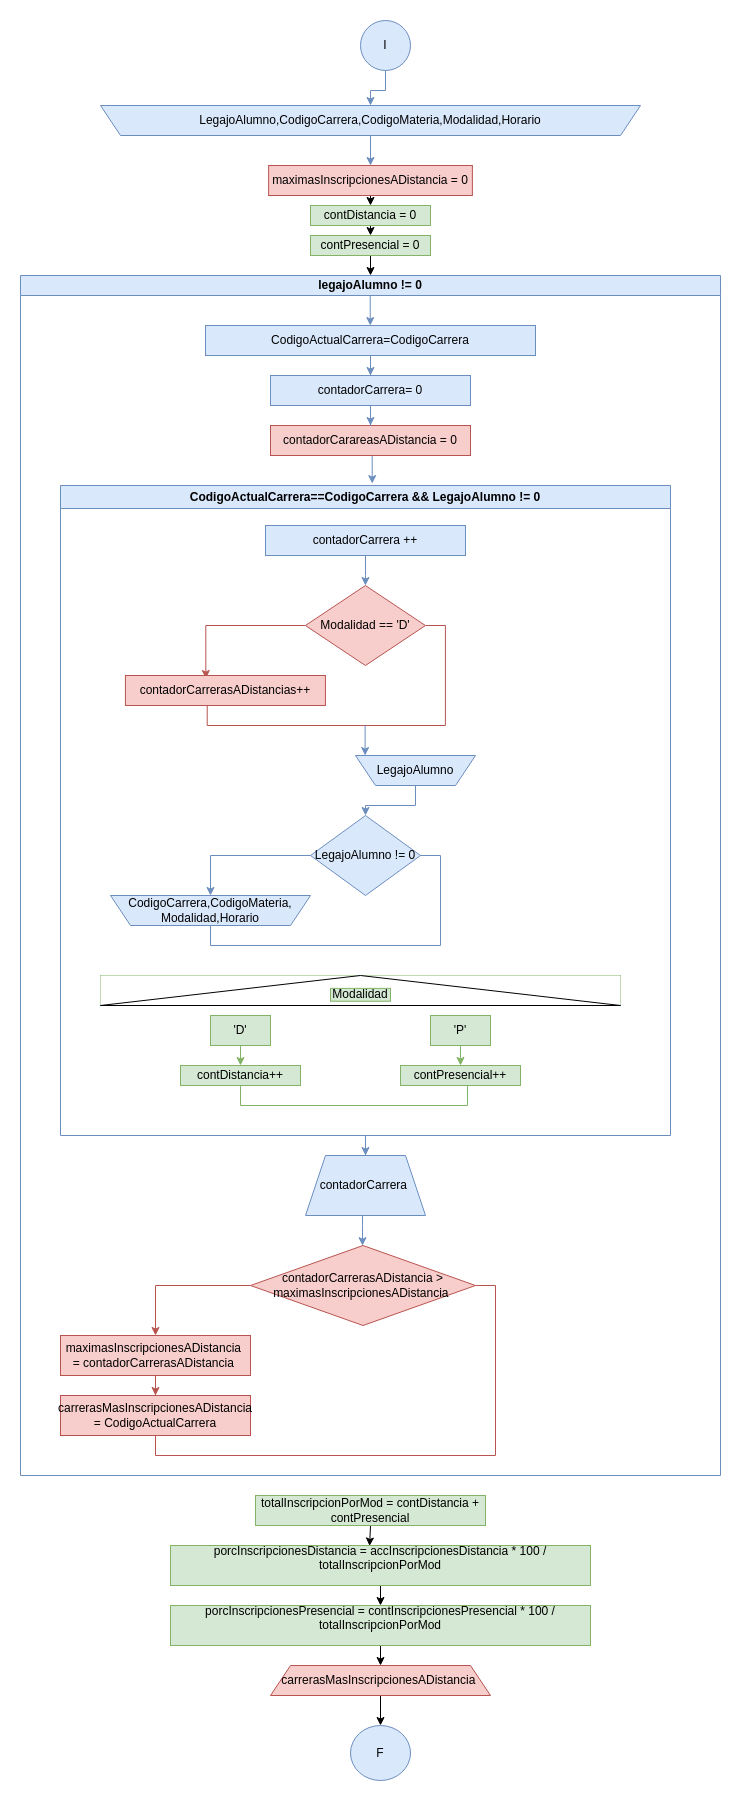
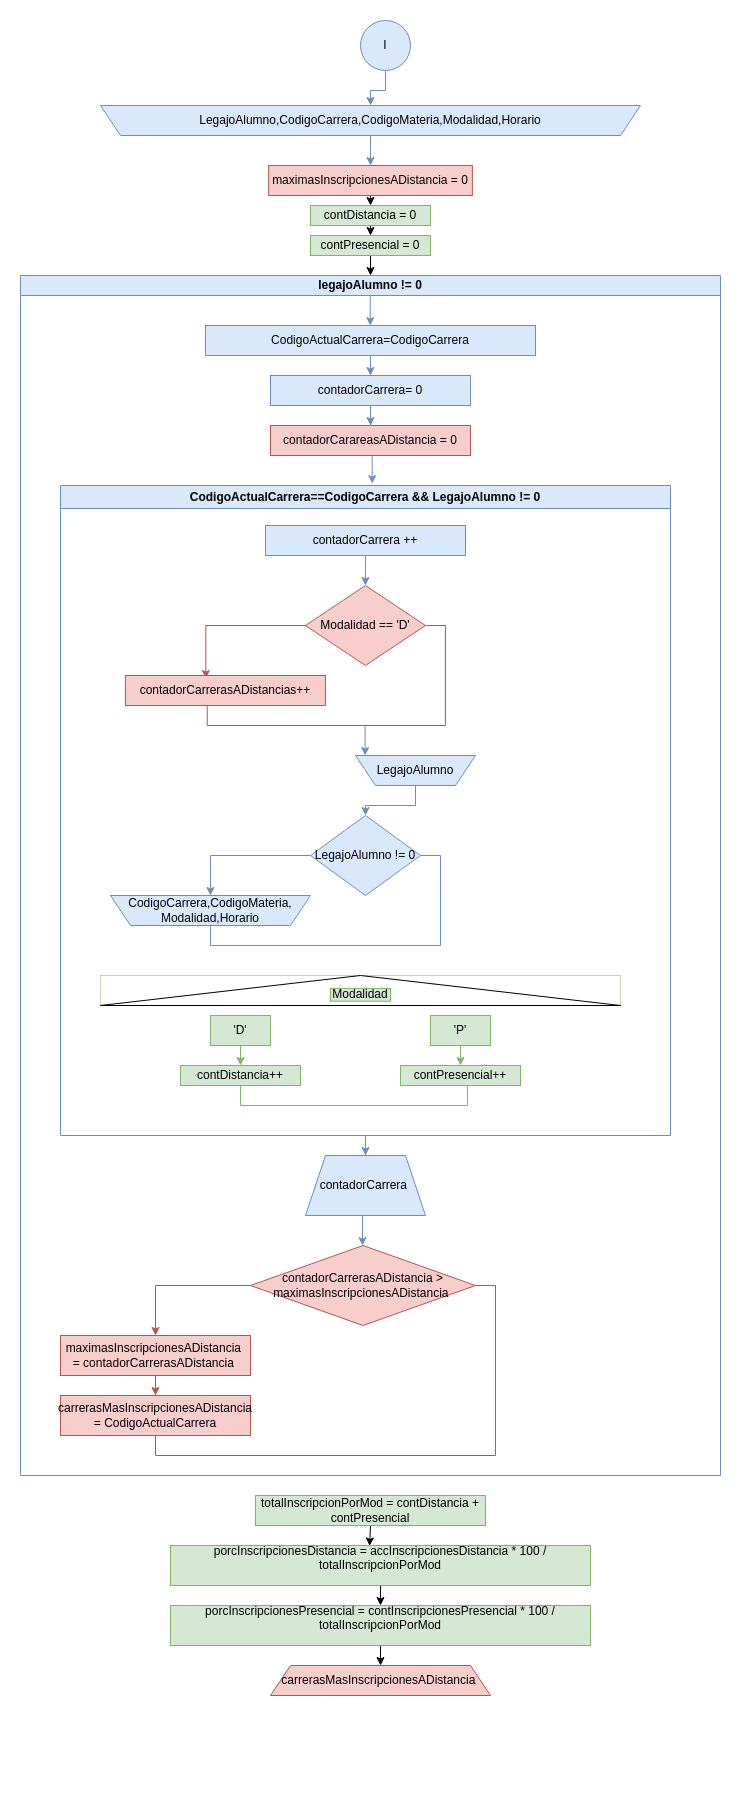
edge "carrerasMasInscripcionesADistancia" -> "F": removed
node "F": removed
